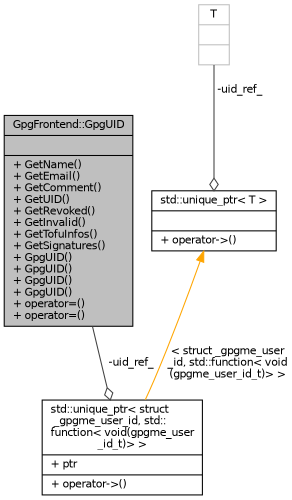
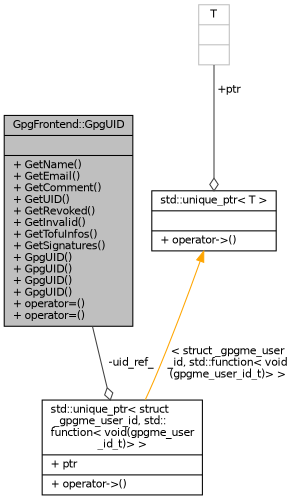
edge "T" -> "std::unique_ptr< T >": label " -uid_ref_" -> " +ptr"
